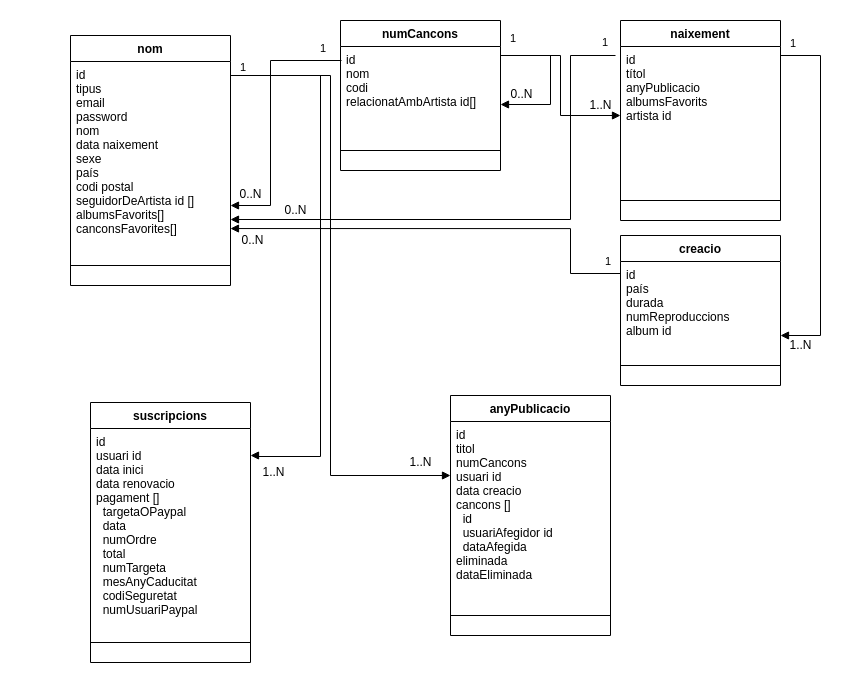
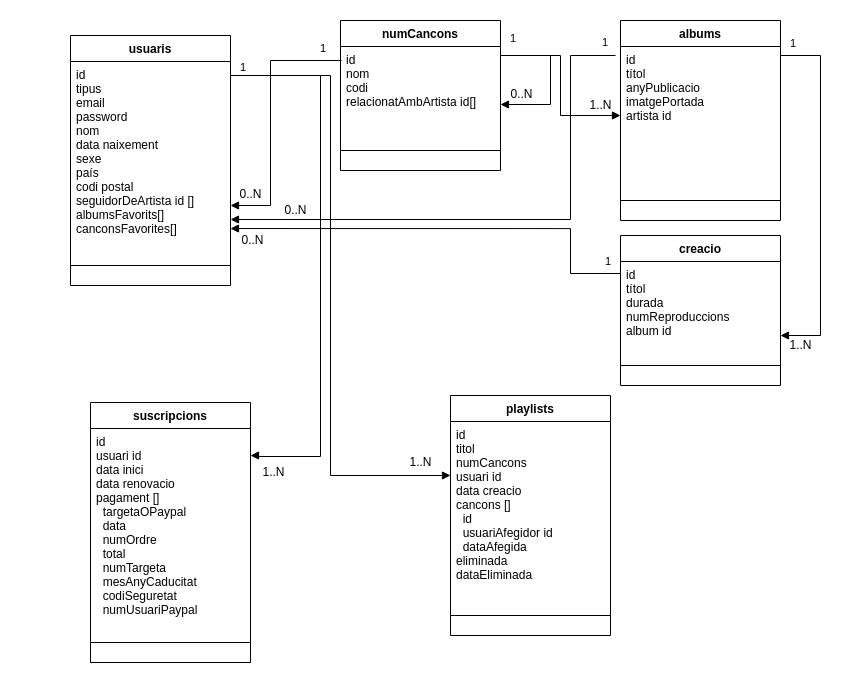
node "naixement": label "naixement" -> "albums"
node "nom": label "nom" -> "usuaris"
node "id títol anyPublicacio albumsFavorits artista id": label "id títol anyPublicacio albumsFavorits artista id" -> "id títol anyPublicacio imatgePortada artista id"
node "id país durada numReproduccions album id": label "id país durada numReproduccions album id" -> "id títol durada numReproduccions album id"
node "anyPublicacio": label "anyPublicacio" -> "playlists"
